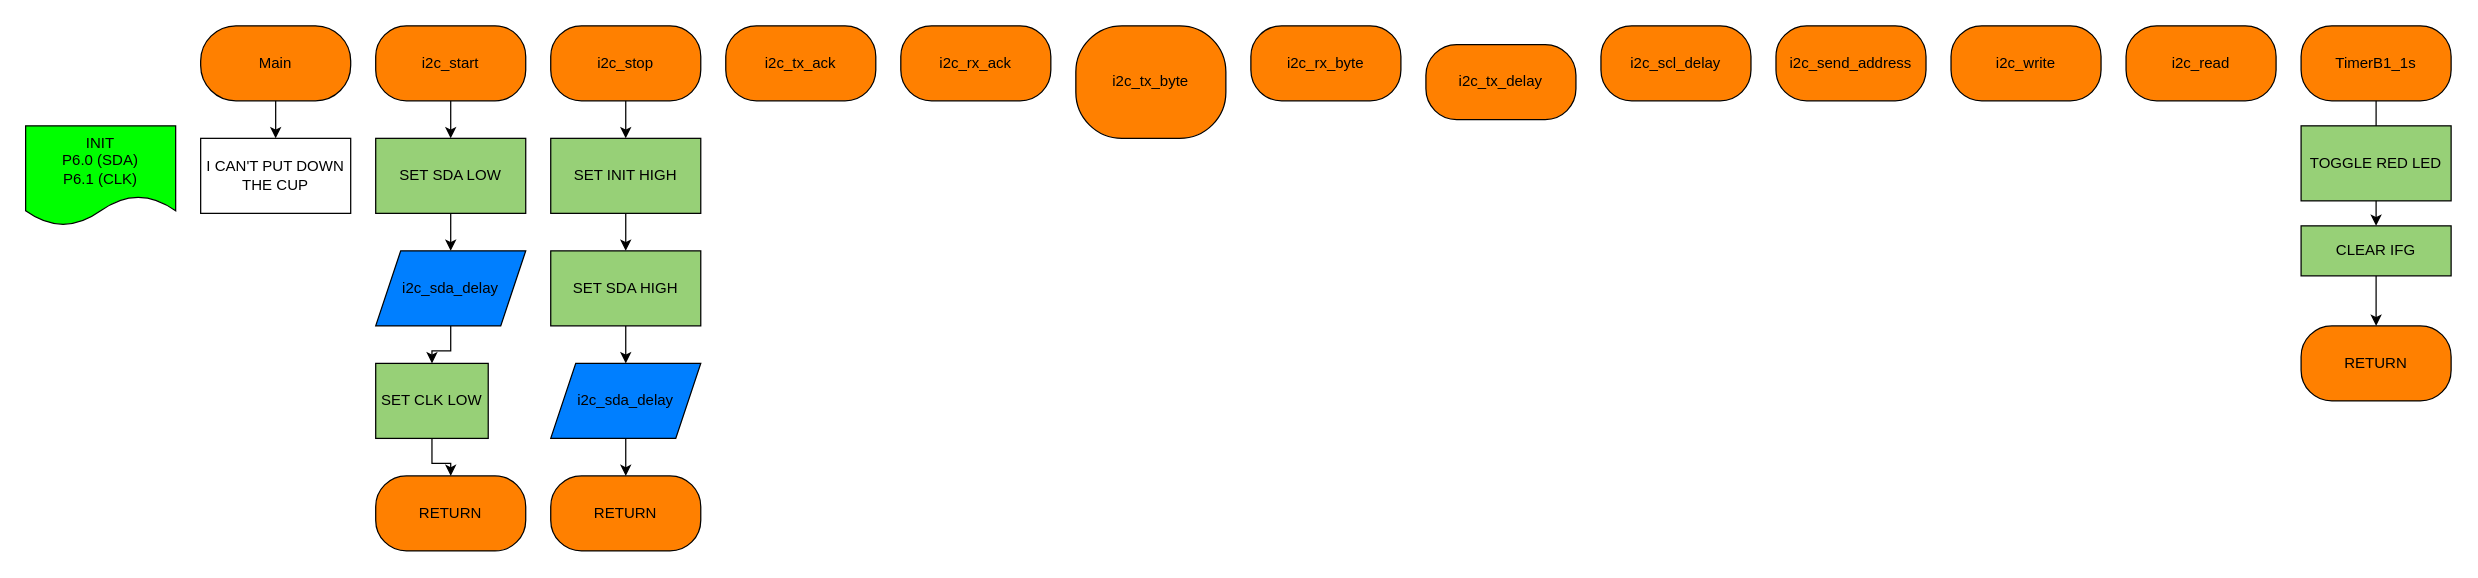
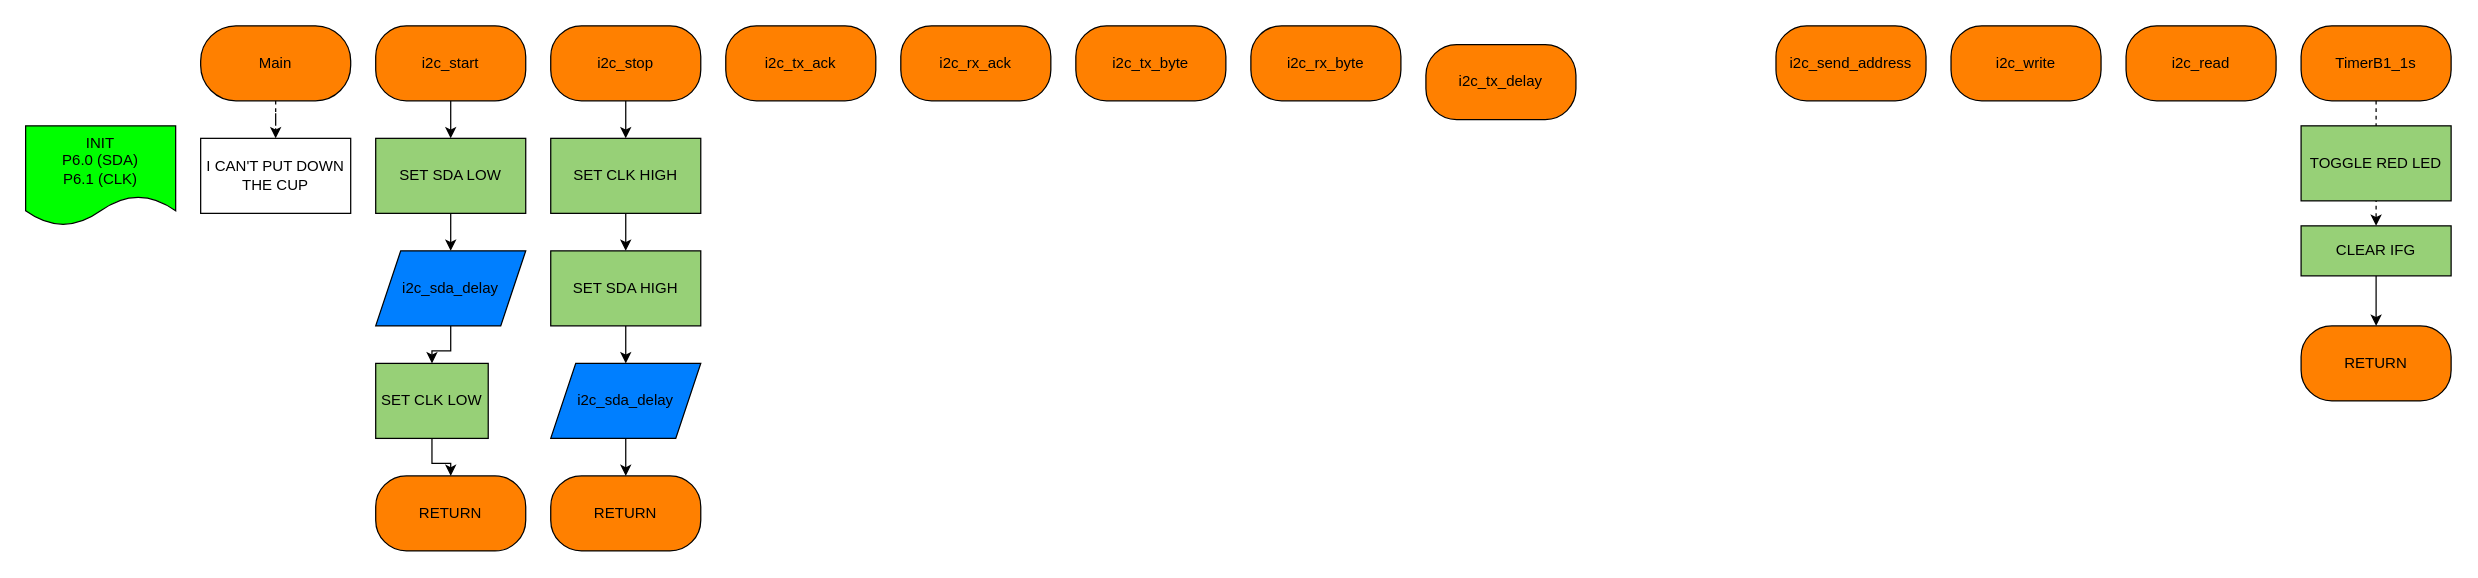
node "i2c_scl_delay": removed
node "i2c_tx_byte": size 150x113 -> 150x75
edge "Main" -> "I CAN'T PUT DOWN THE CUP": style solid -> dashed
edge "TimerB1_1s" -> "CLEAR IFG": style solid -> dashed
node "SET INIT HIGH": label "SET INIT HIGH" -> "SET CLK HIGH"
